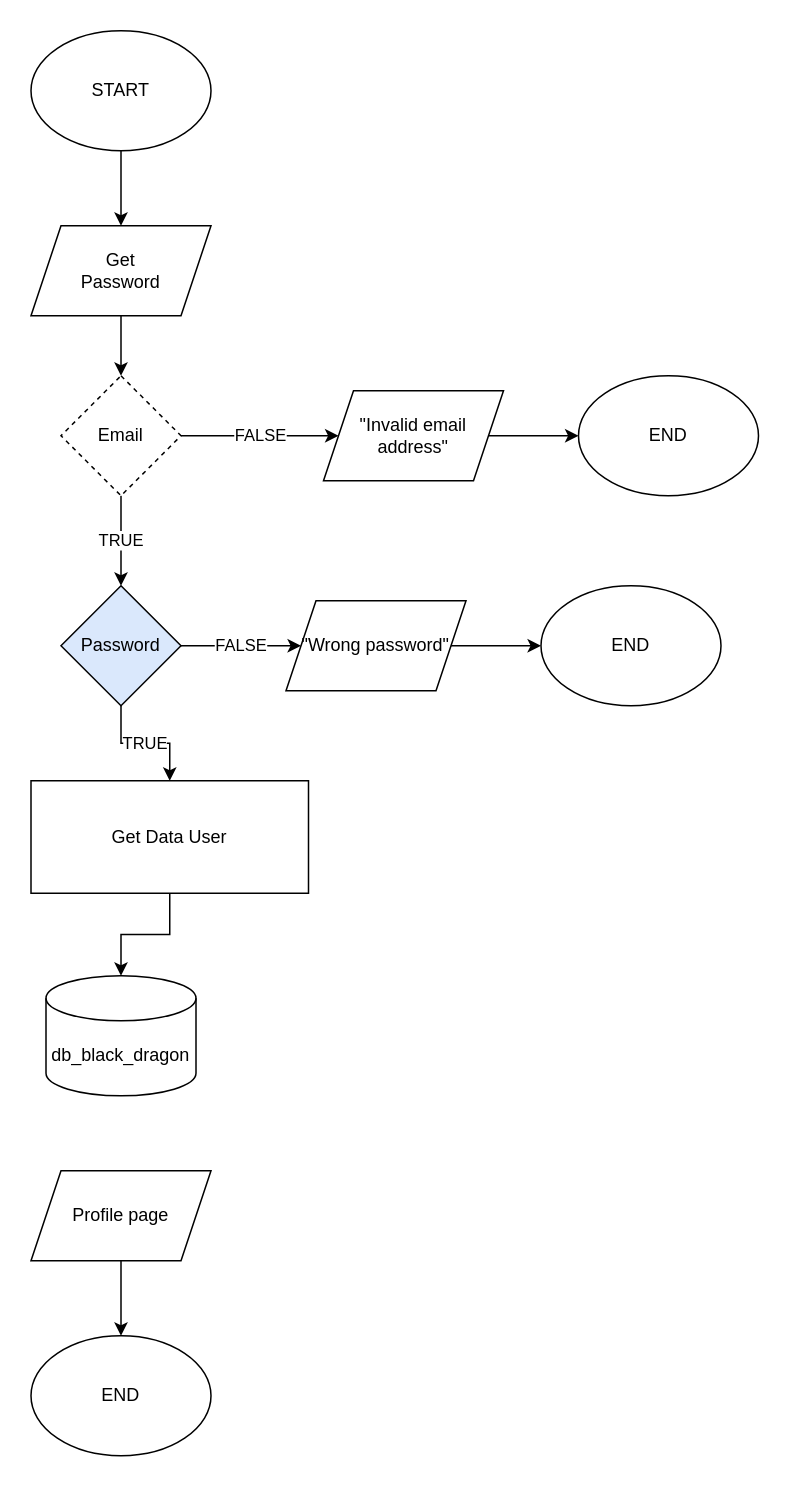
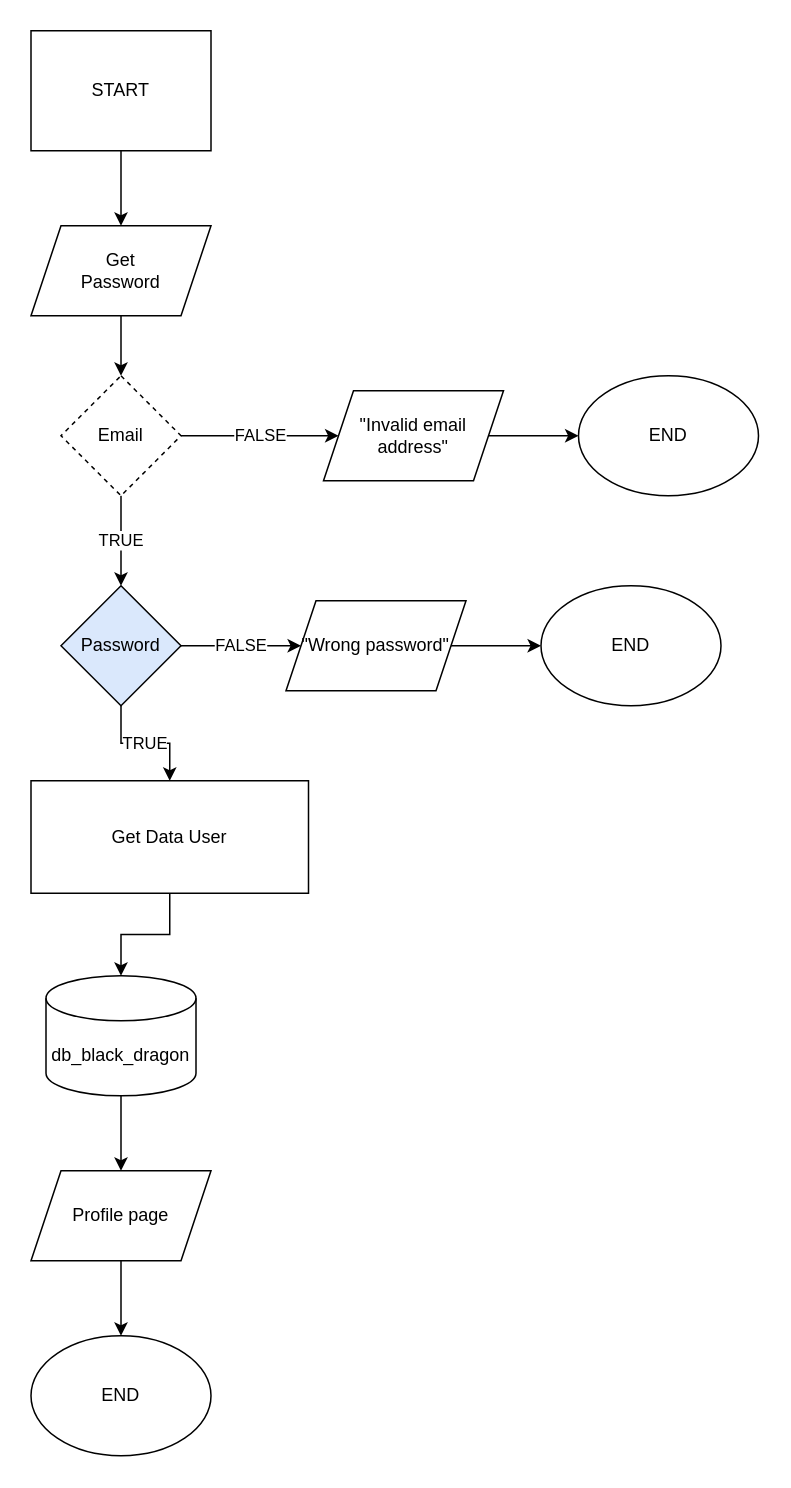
node "START": shape ellipse -> rectangle
edge "db_black_dragon" -> "Profile page": added
